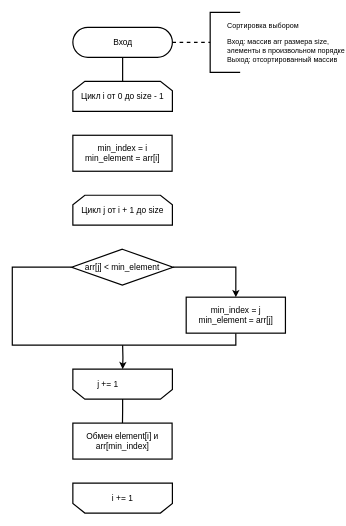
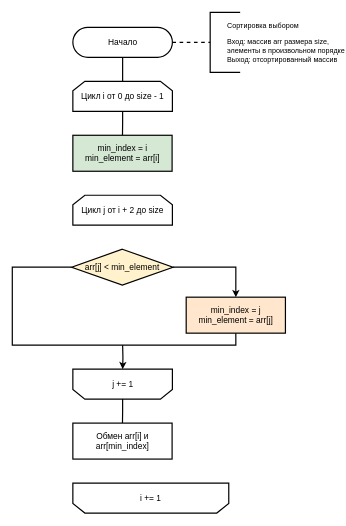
node "Вход": label "Вход" -> "Начало"
edge "Цикл i от 0 до size - 1" -- "min_index = i min_element = arr[i]": added
node "min_index = i min_element = arr[i]": fillcolor #ffffff -> #d5e8d4
node "Цикл j от i + 1 до size": label "Цикл j от i + 1 до size" -> "Цикл j от i + 2 до size"
node "arr[j] < min_element": fillcolor #ffffff -> #fff2cc
node "min_index = j min_element = arr[j]": fillcolor #ffffff -> #ffe6cc
node "j += 1": moved (108, 384) -> (123, 384)
node "Обмен element[i] и arr[min_index]": label "Обмен element[i] и arr[min_index]" -> "Обмен arr[i] и arr[min_index]"
node "i += 1": size 100x30 -> 156x30
